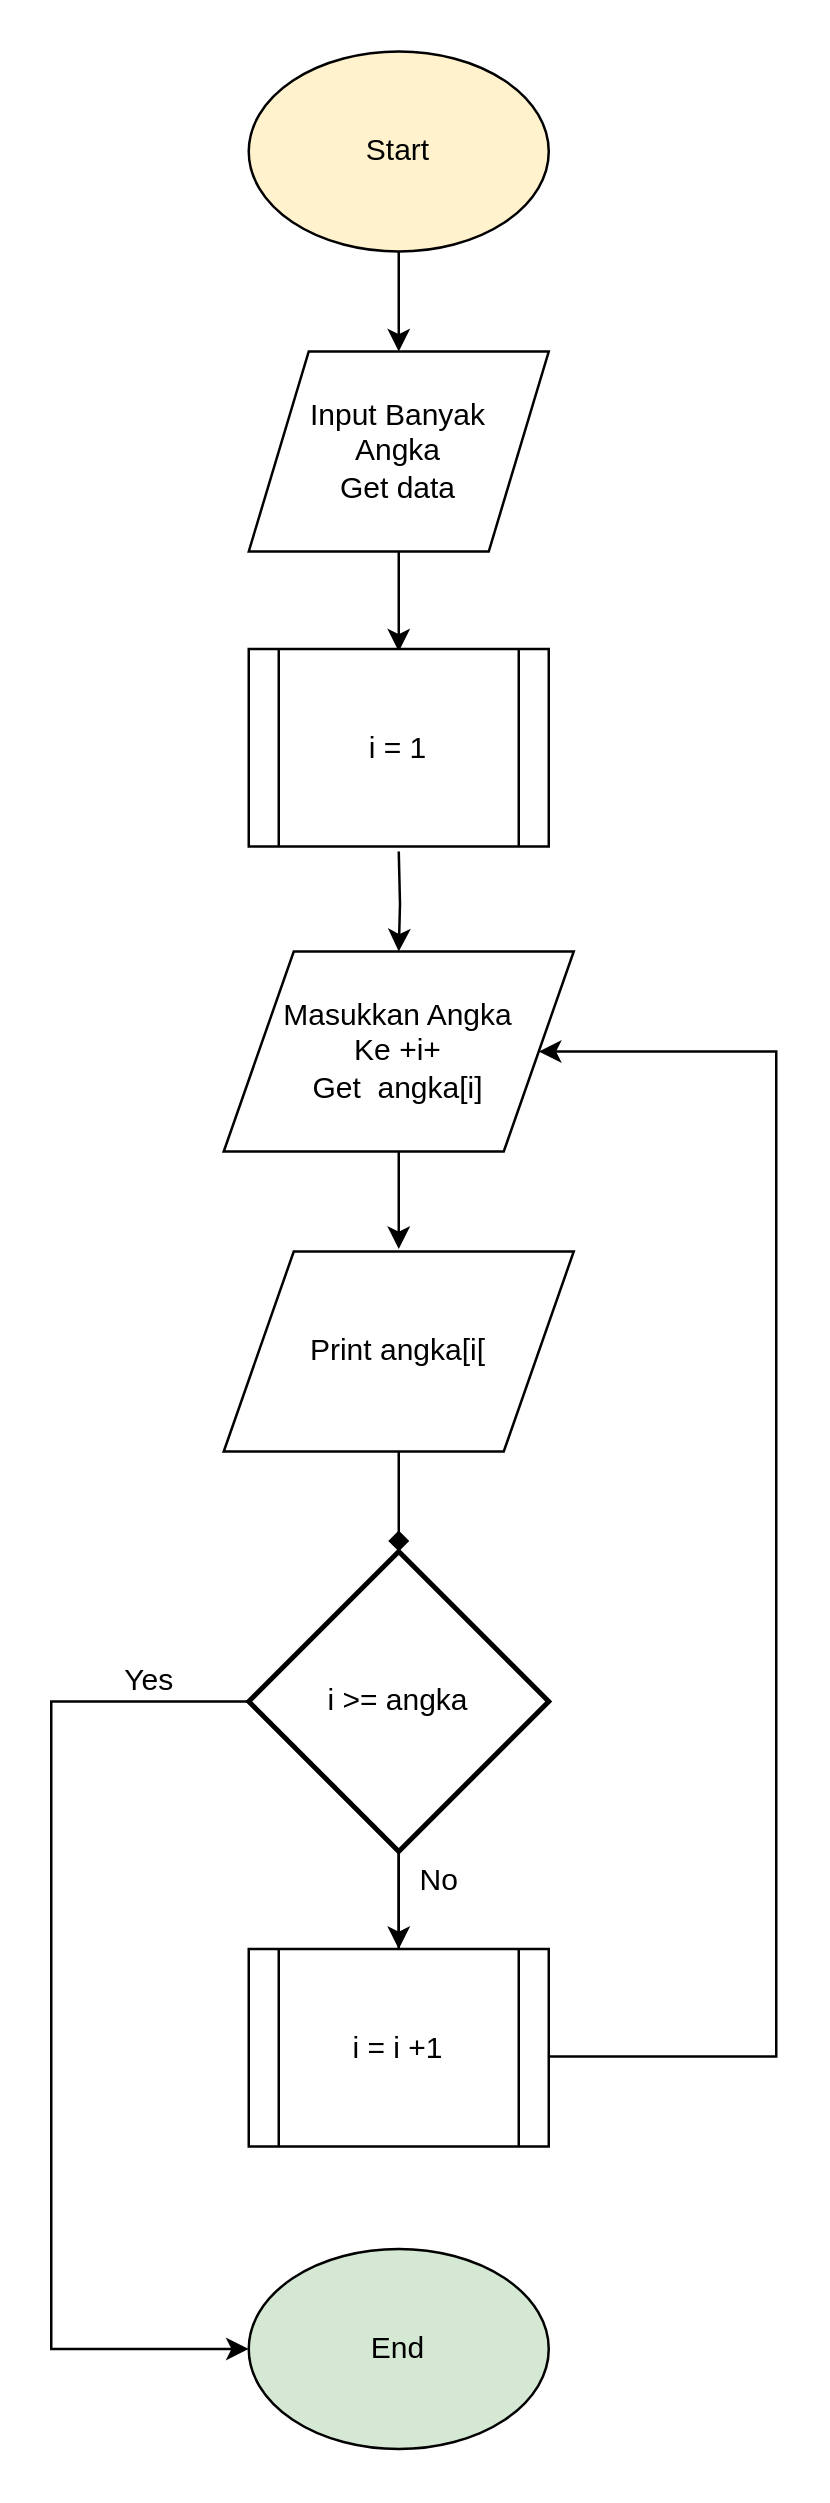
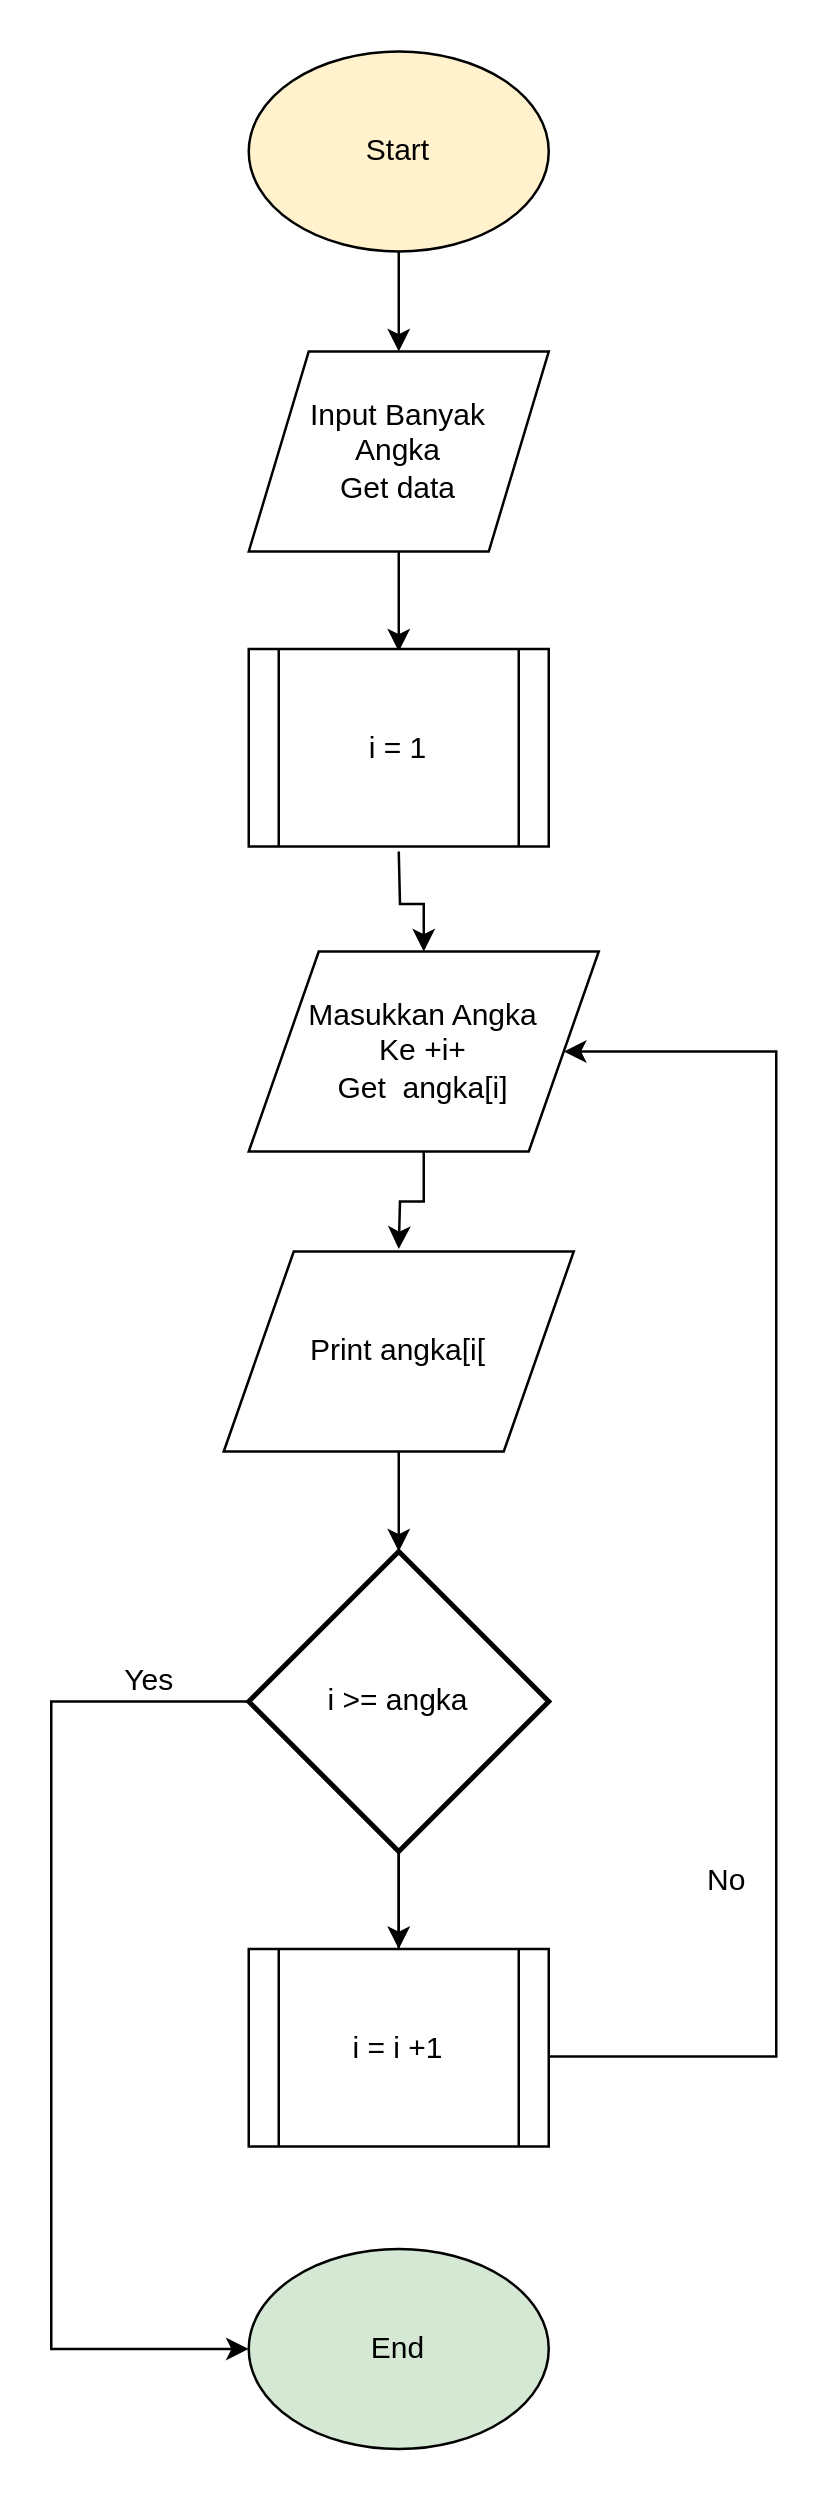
node "Masukkan Angka Ke +i+ Get angka[i]": moved (399, 1051) -> (424, 1051)
edge "Print angka[i[" -> "i >= angka": arrowhead diamond -> classic
node "No": moved (439, 1881) -> (726, 1881)
